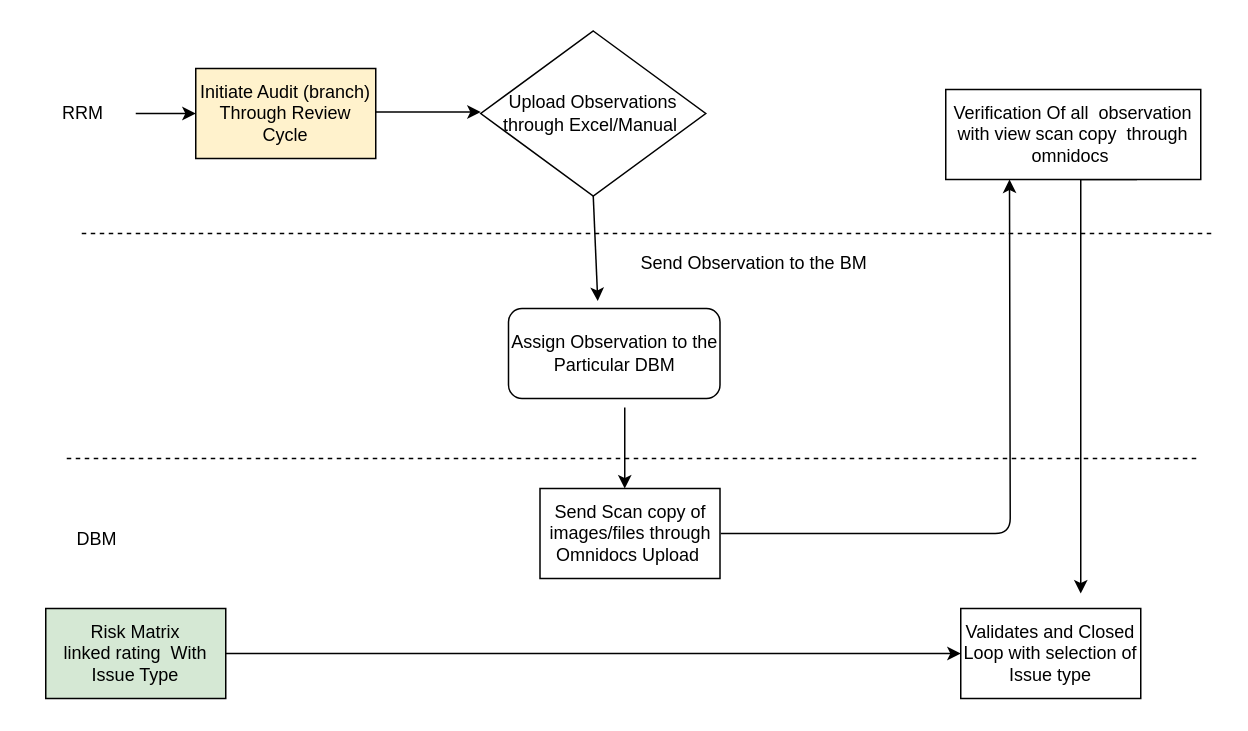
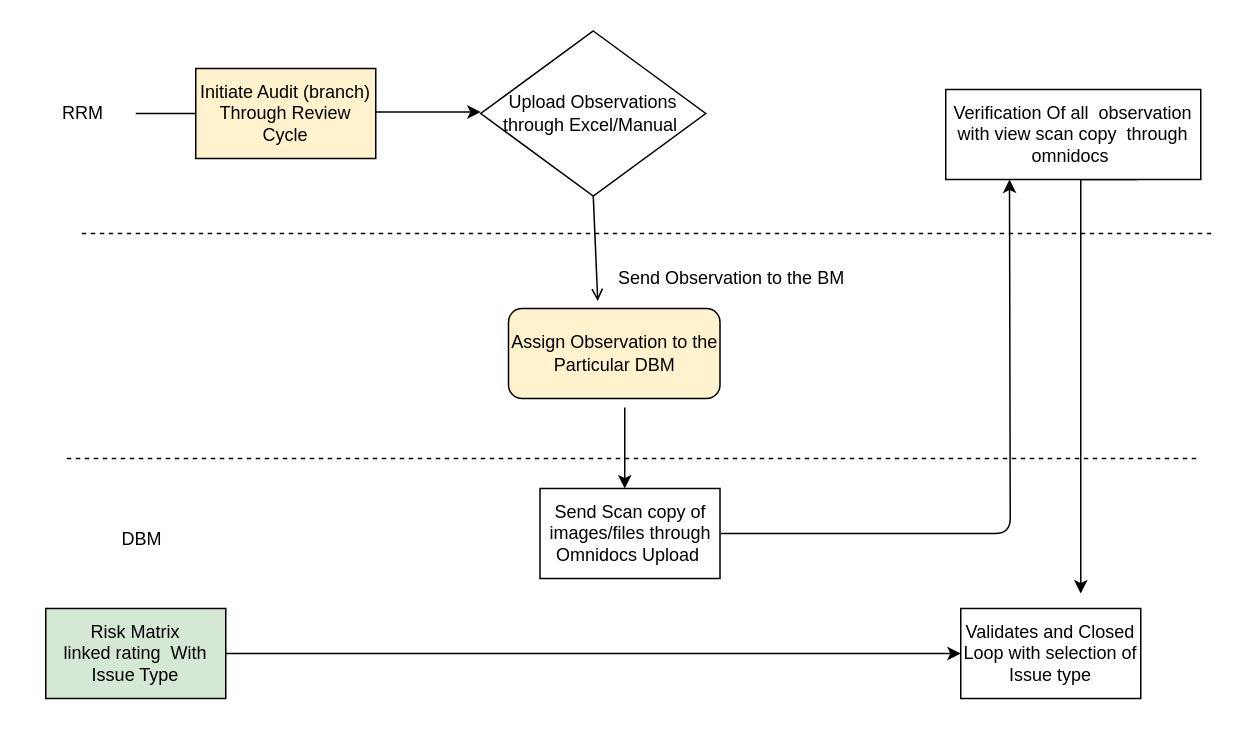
edge "RRM" -> "Initiate Audit (branch) Through Review Cycle": arrowhead classic -> none
node "Send Observation to the BM": moved (766, 263) -> (743, 278)
edge "Upload Observations through Excel/Manual" -> "Assign Observation to the Particular DBM": arrowhead classic -> open
node "Assign Observation to the Particular DBM": fillcolor #ffffff -> #fff2cc
node "DBM": moved (104, 539) -> (149, 539)
